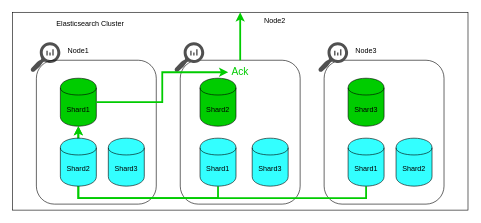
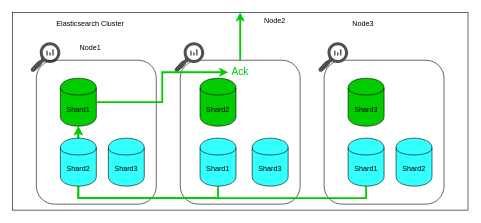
node "Node1": moved (78, 51) -> (90, 48)
node "Node3": moved (366, 51) -> (363, 24)
